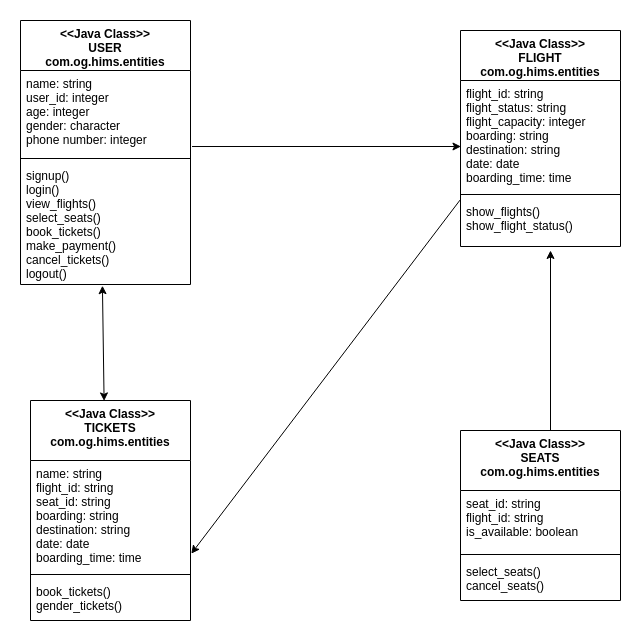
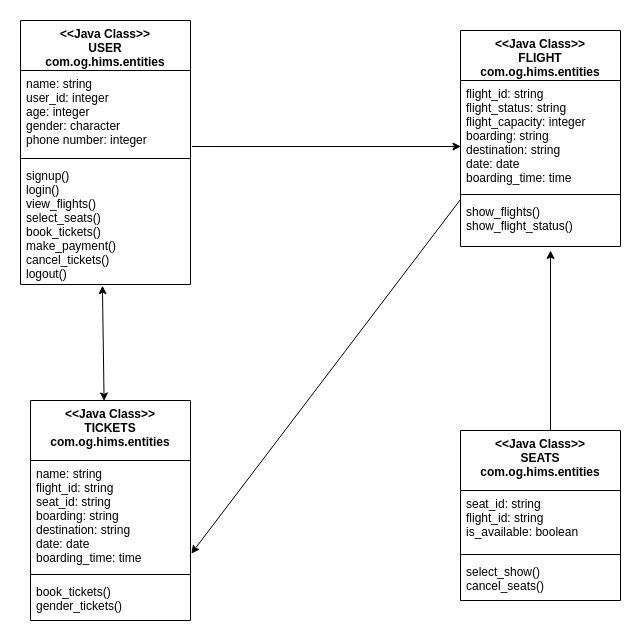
node "select_seats() cancel_seats()": label "select_seats() cancel_seats()" -> "select_show() cancel_seats()"
